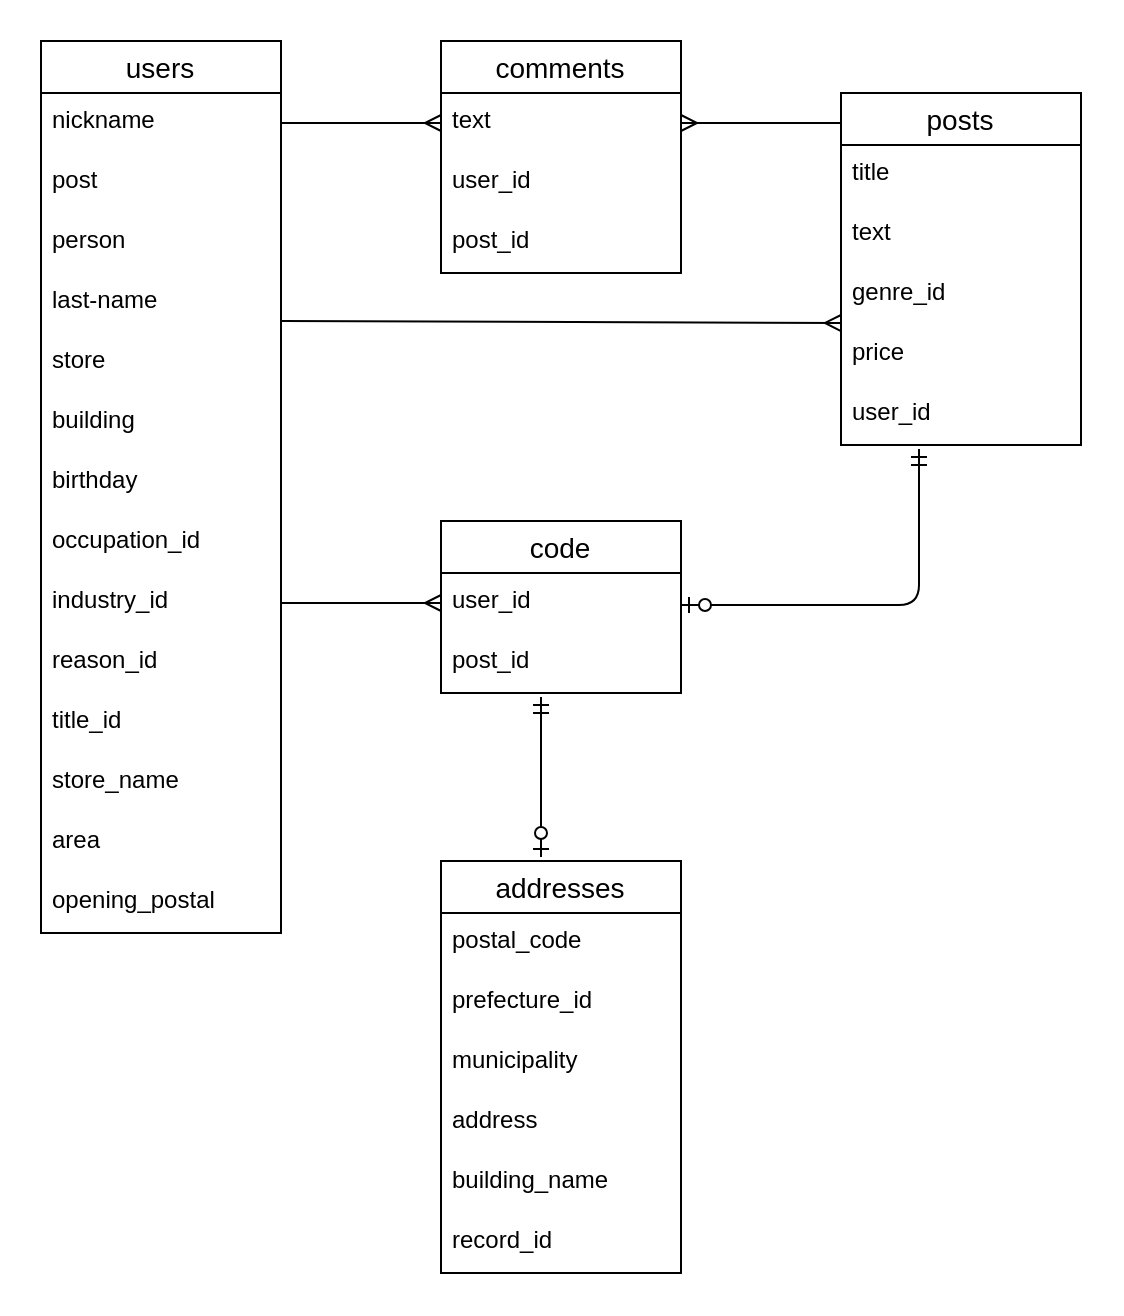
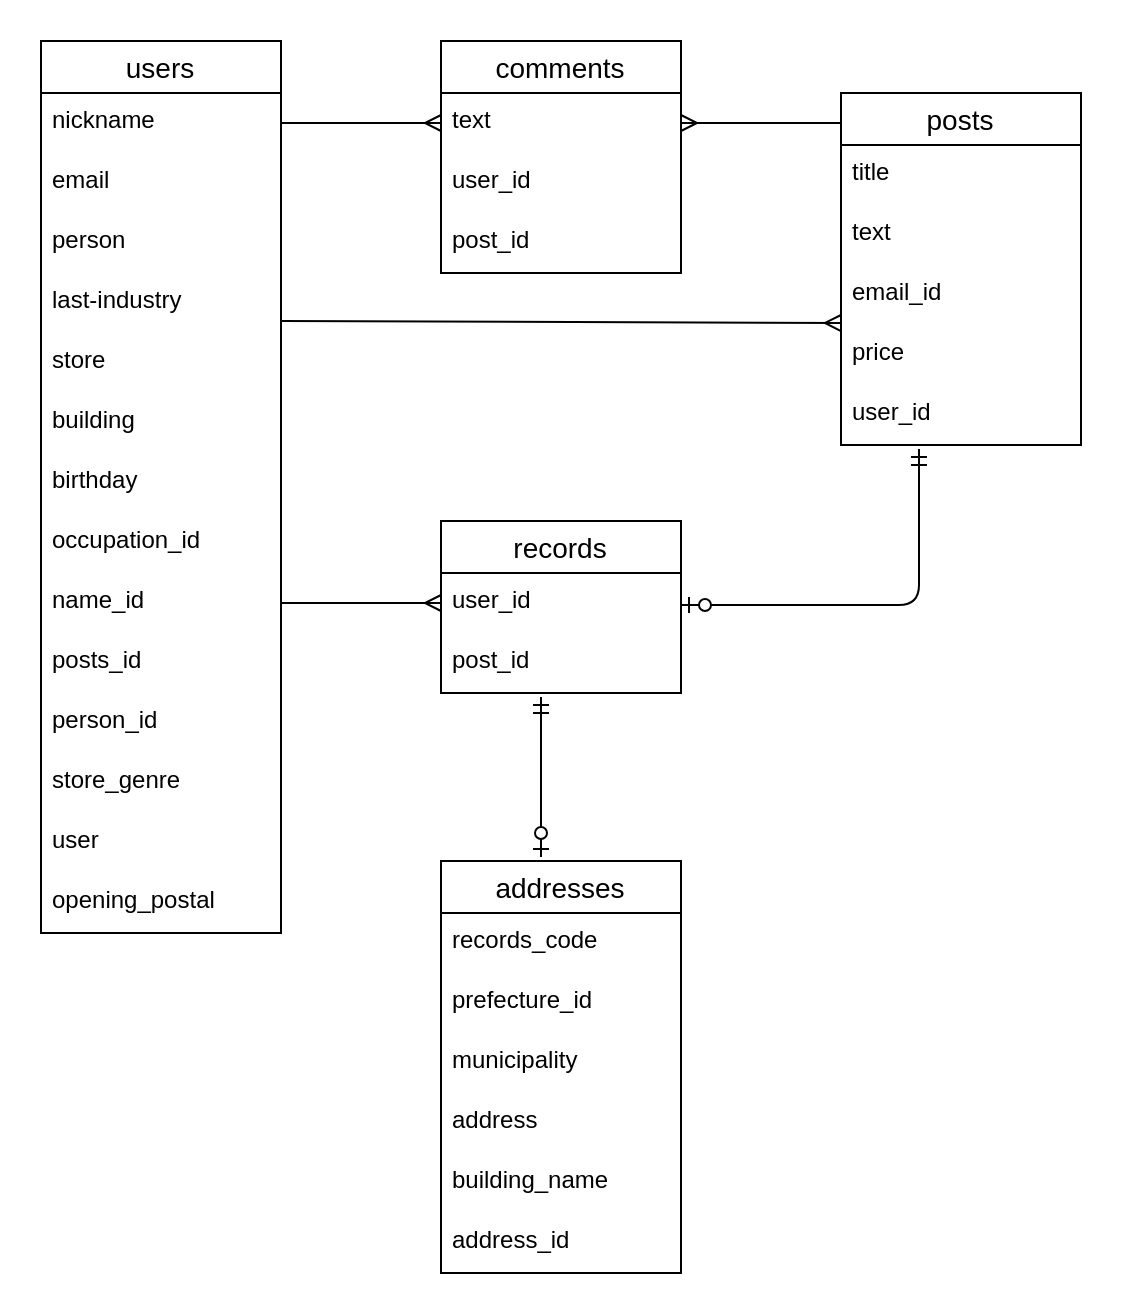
node "post": label "post" -> "email"
node "genre_id": label "genre_id" -> "email_id"
node "last-name": label "last-name" -> "last-industry"
node "code": label "code" -> "records"
node "industry_id": label "industry_id" -> "name_id"
node "reason_id": label "reason_id" -> "posts_id"
node "title_id": label "title_id" -> "person_id"
node "store_name": label "store_name" -> "store_genre"
node "area": label "area" -> "user"
node "postal_code": label "postal_code" -> "records_code"
node "record_id": label "record_id" -> "address_id"
